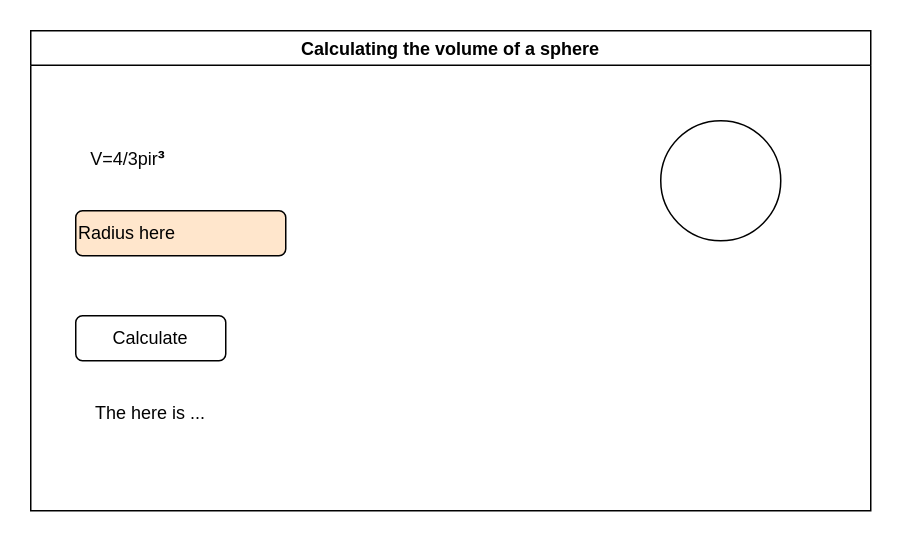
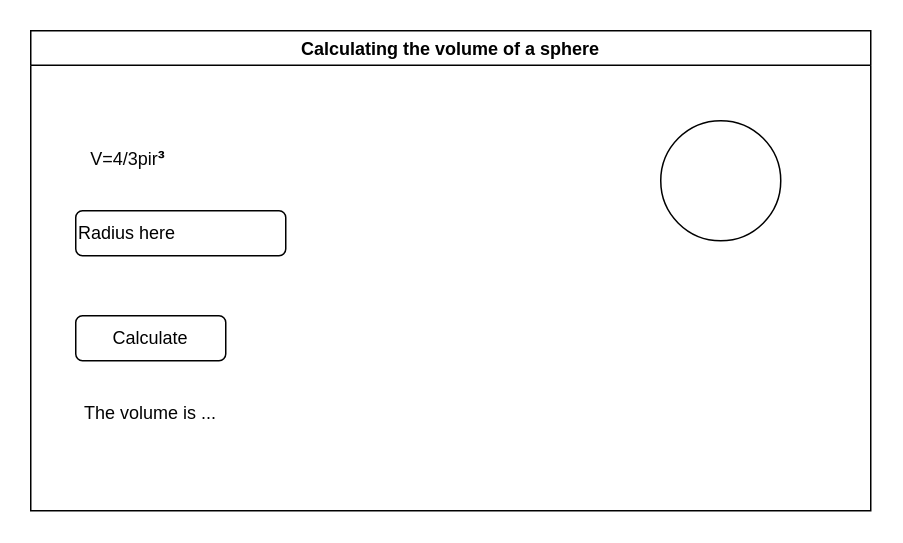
node "Radius here": fillcolor #ffe6cc -> #ffffff
node "The here is ...": label "The here is ..." -> "The volume is ..."
